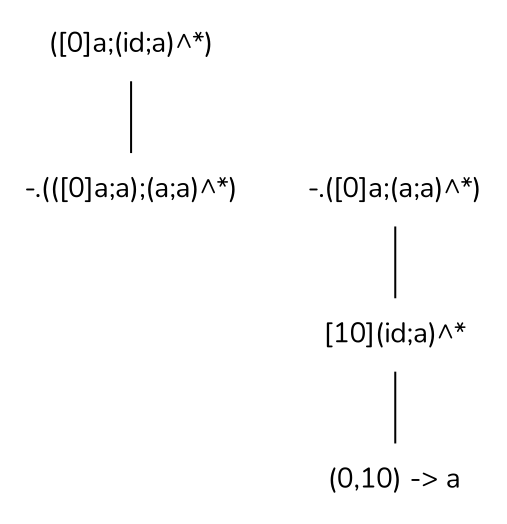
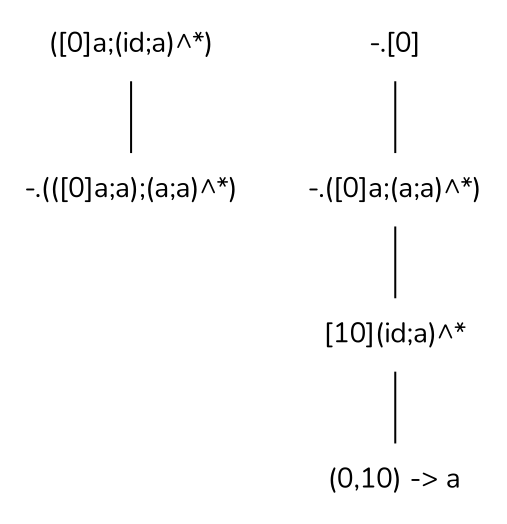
node "-.[0]": added
